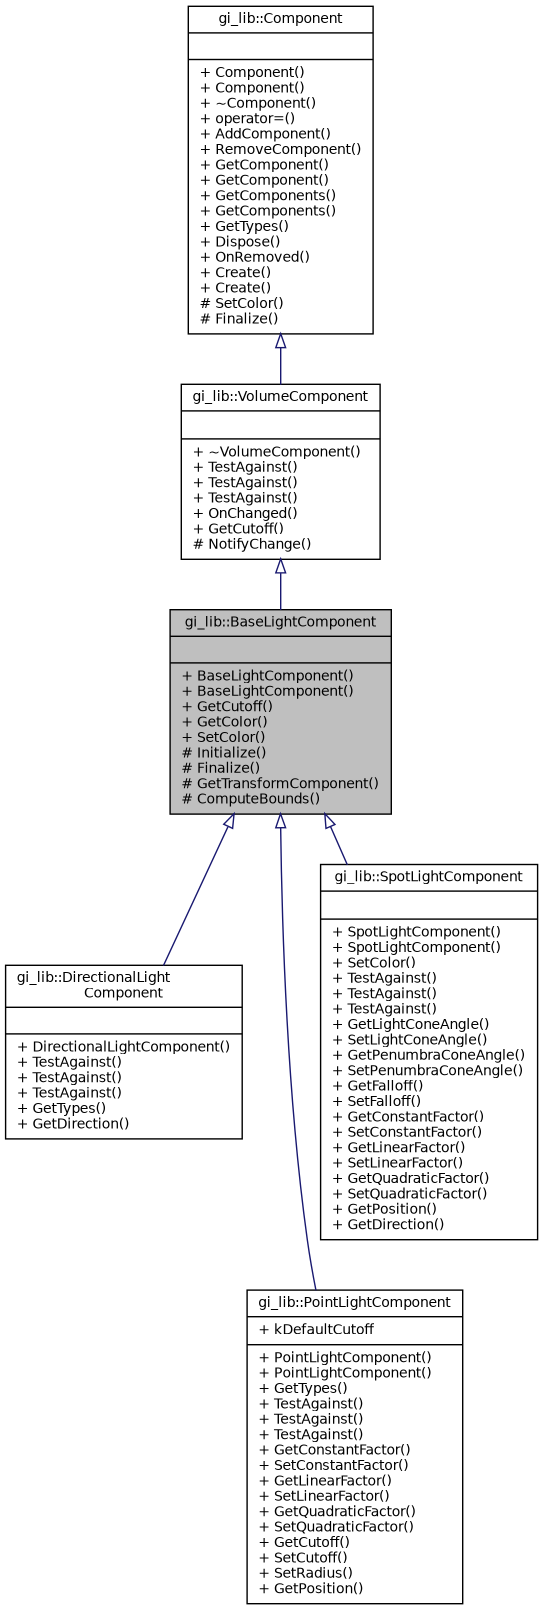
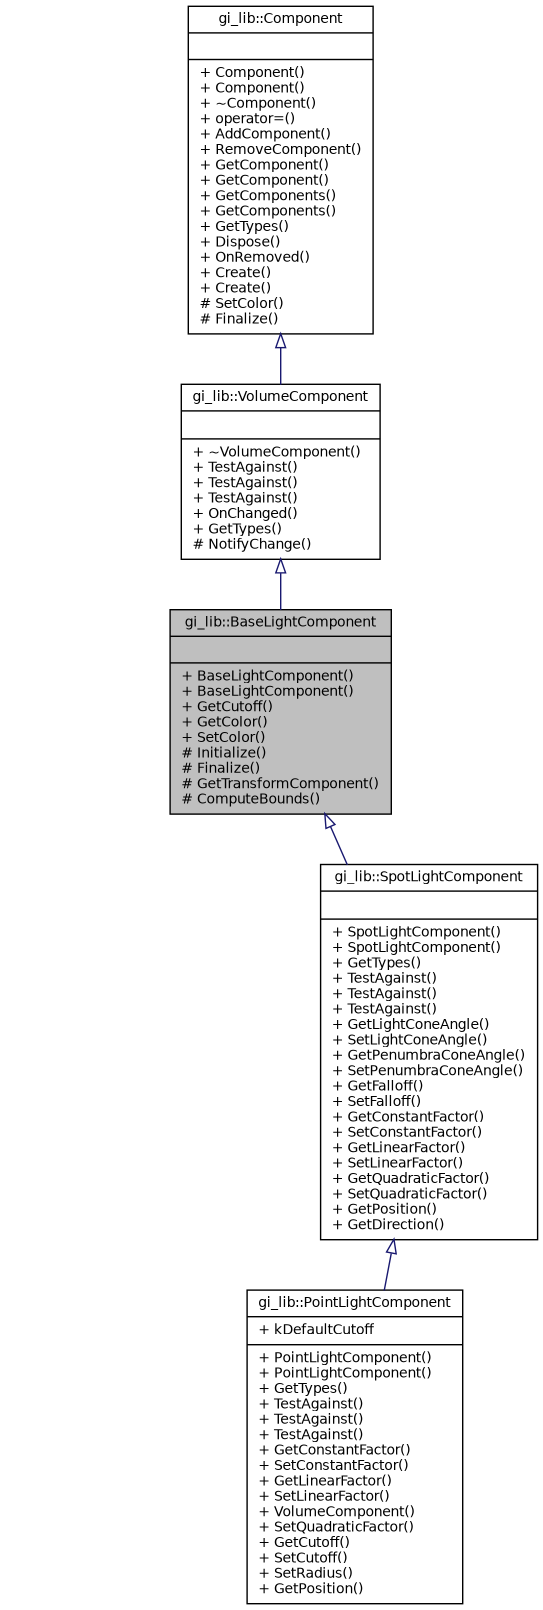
node "gi_lib::VolumeComponent": text "+ GetCutoff()" -> "+ GetTypes()"
node "gi_lib::SpotLightComponent": text "+ SetColor()" -> "+ GetTypes()"
node "gi_lib::DirectionalLight": removed
edge "gi_lib::PointLightComponent" -> "gi_lib::BaseLightComponent": now "gi_lib::PointLightComponent" -> "gi_lib::SpotLightComponent"
node "gi_lib::PointLightComponent": text "+ GetQuadraticFactor()" -> "+ VolumeComponent()"
